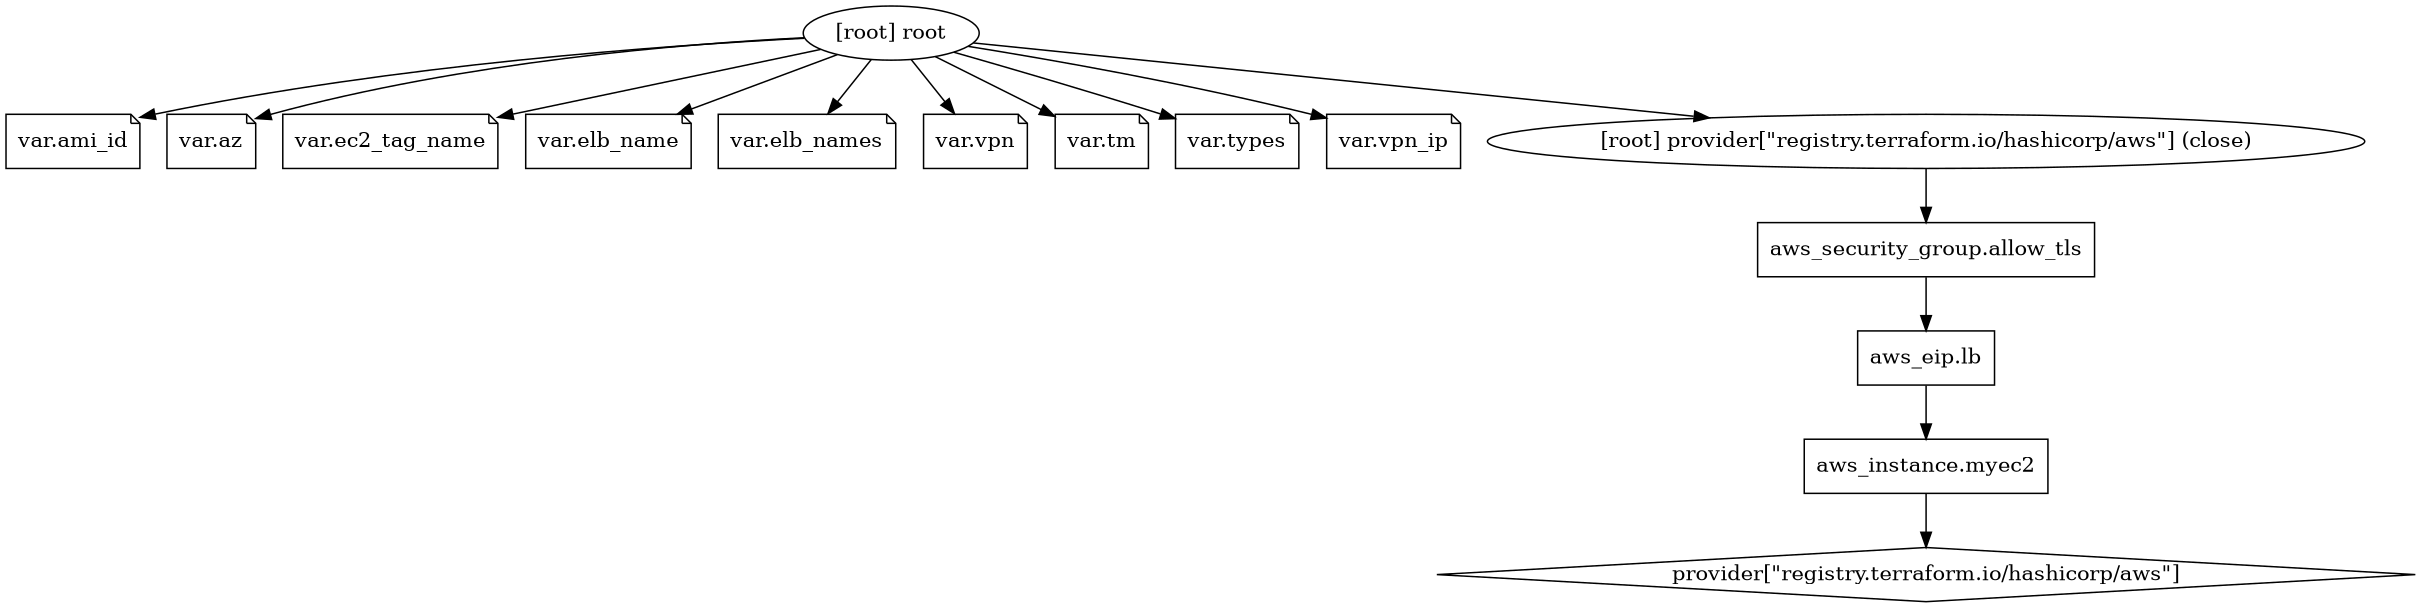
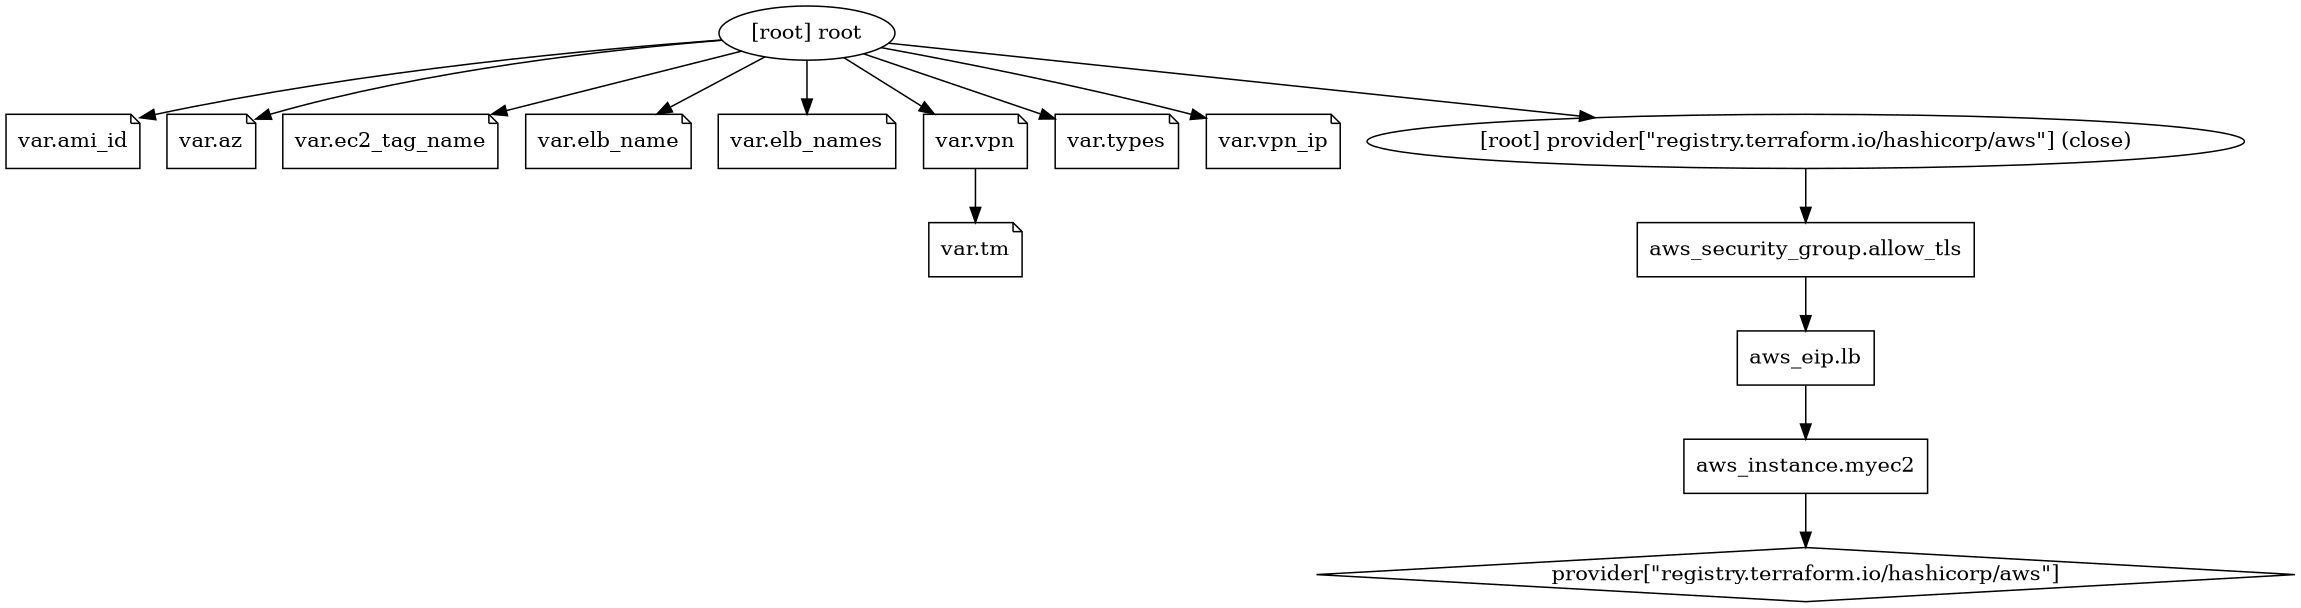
edge "[root] root" -> "var.tm": now "var.vpn" -> "var.tm"
